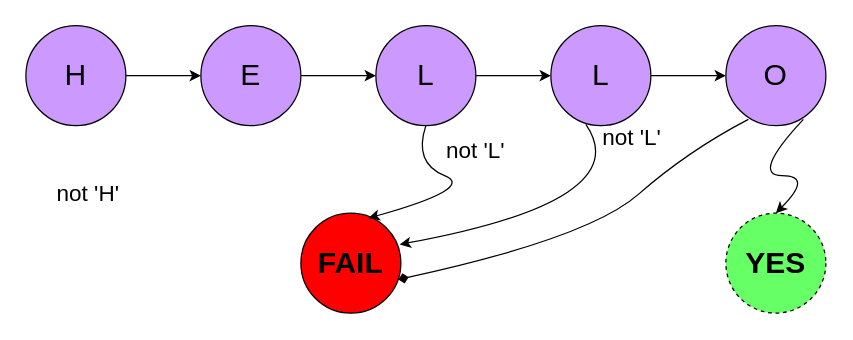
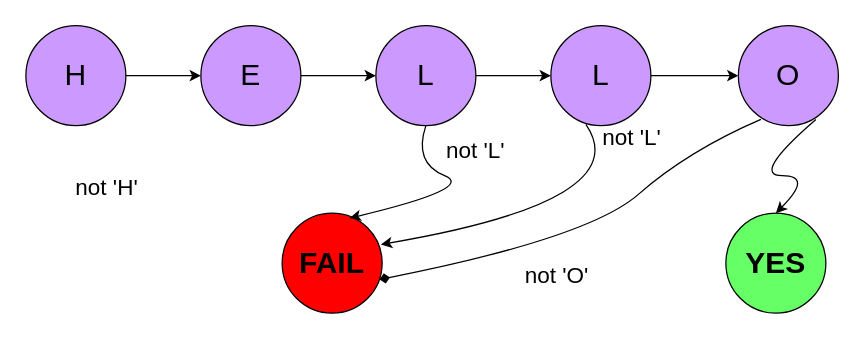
node "O": moved (776, 76) -> (788, 76)
node "not 'H'": moved (88, 194) -> (107, 188)
node "FAIL": moved (351, 263) -> (332, 263)
node "YES": style dashed -> solid
node "not 'O'": added
